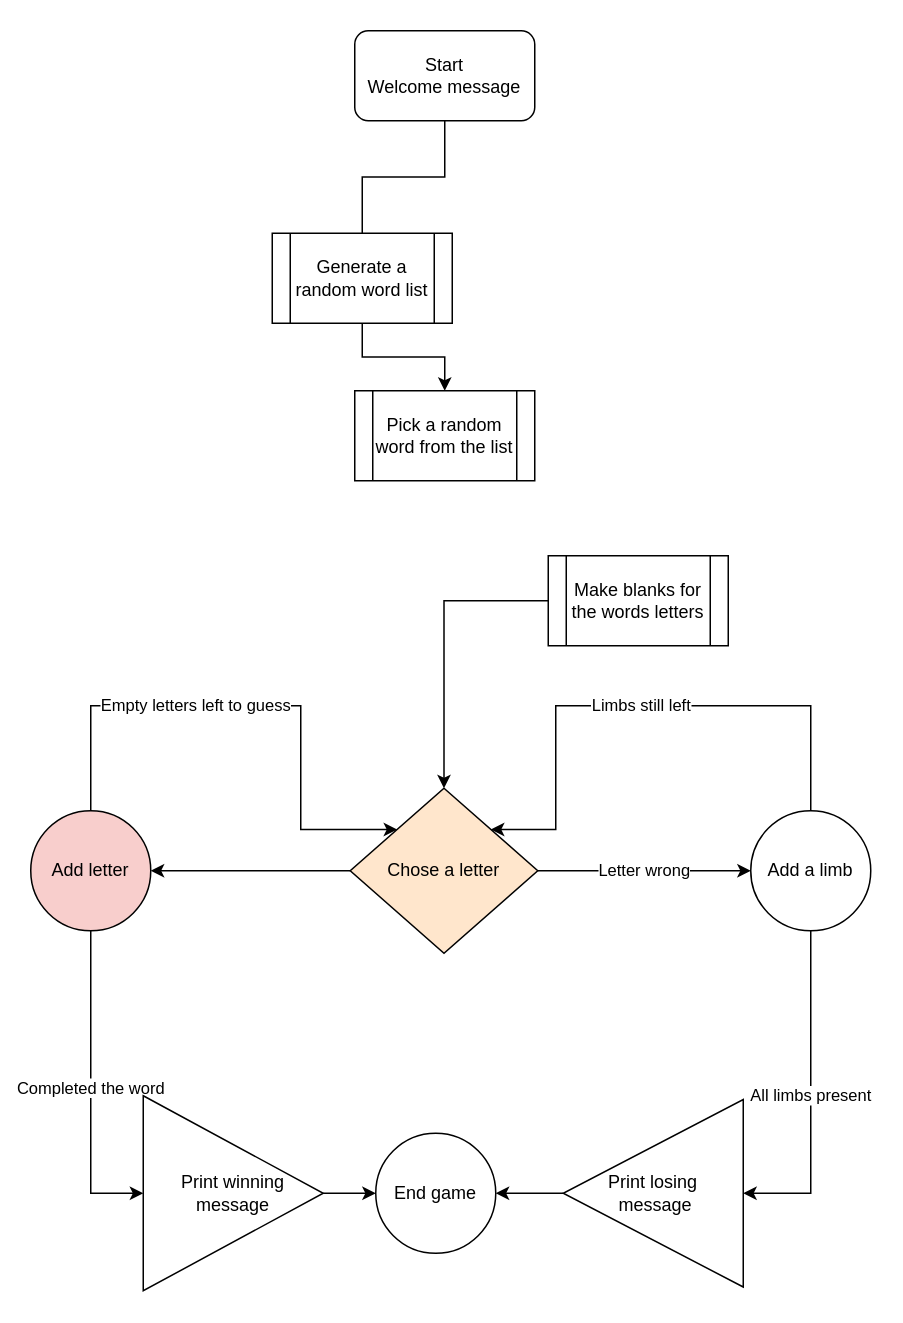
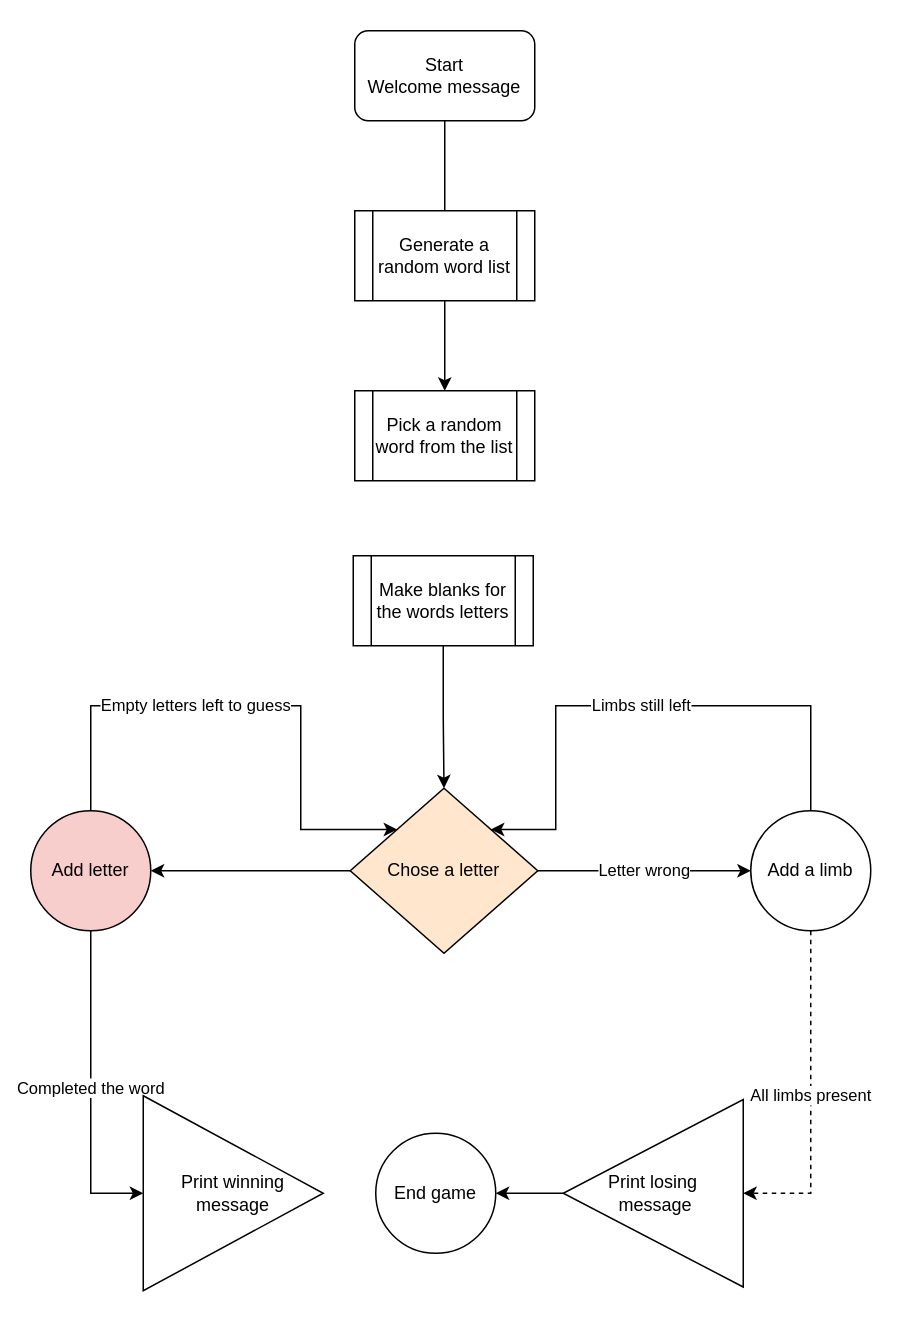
node "Generate a random word list": moved (362, 278) -> (445, 256)
node "Make blanks for the words letters": moved (638, 601) -> (443, 601)
edge "Add a limb" -> "Print losing message": style solid -> dashed
edge "Print winning message" -> "End game": removed
